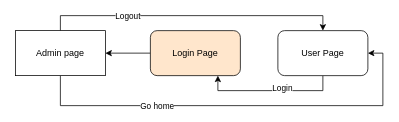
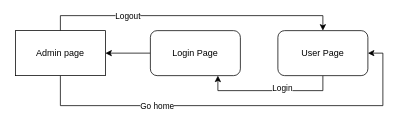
node "Login Page": fillcolor #ffe6cc -> #ffffff
